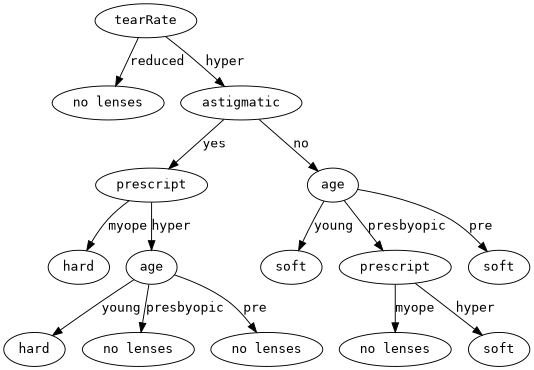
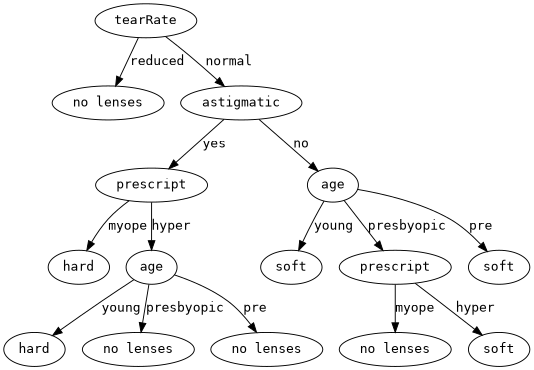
edge "tearRate" -> "astigmatic": label "hyper" -> "normal"
